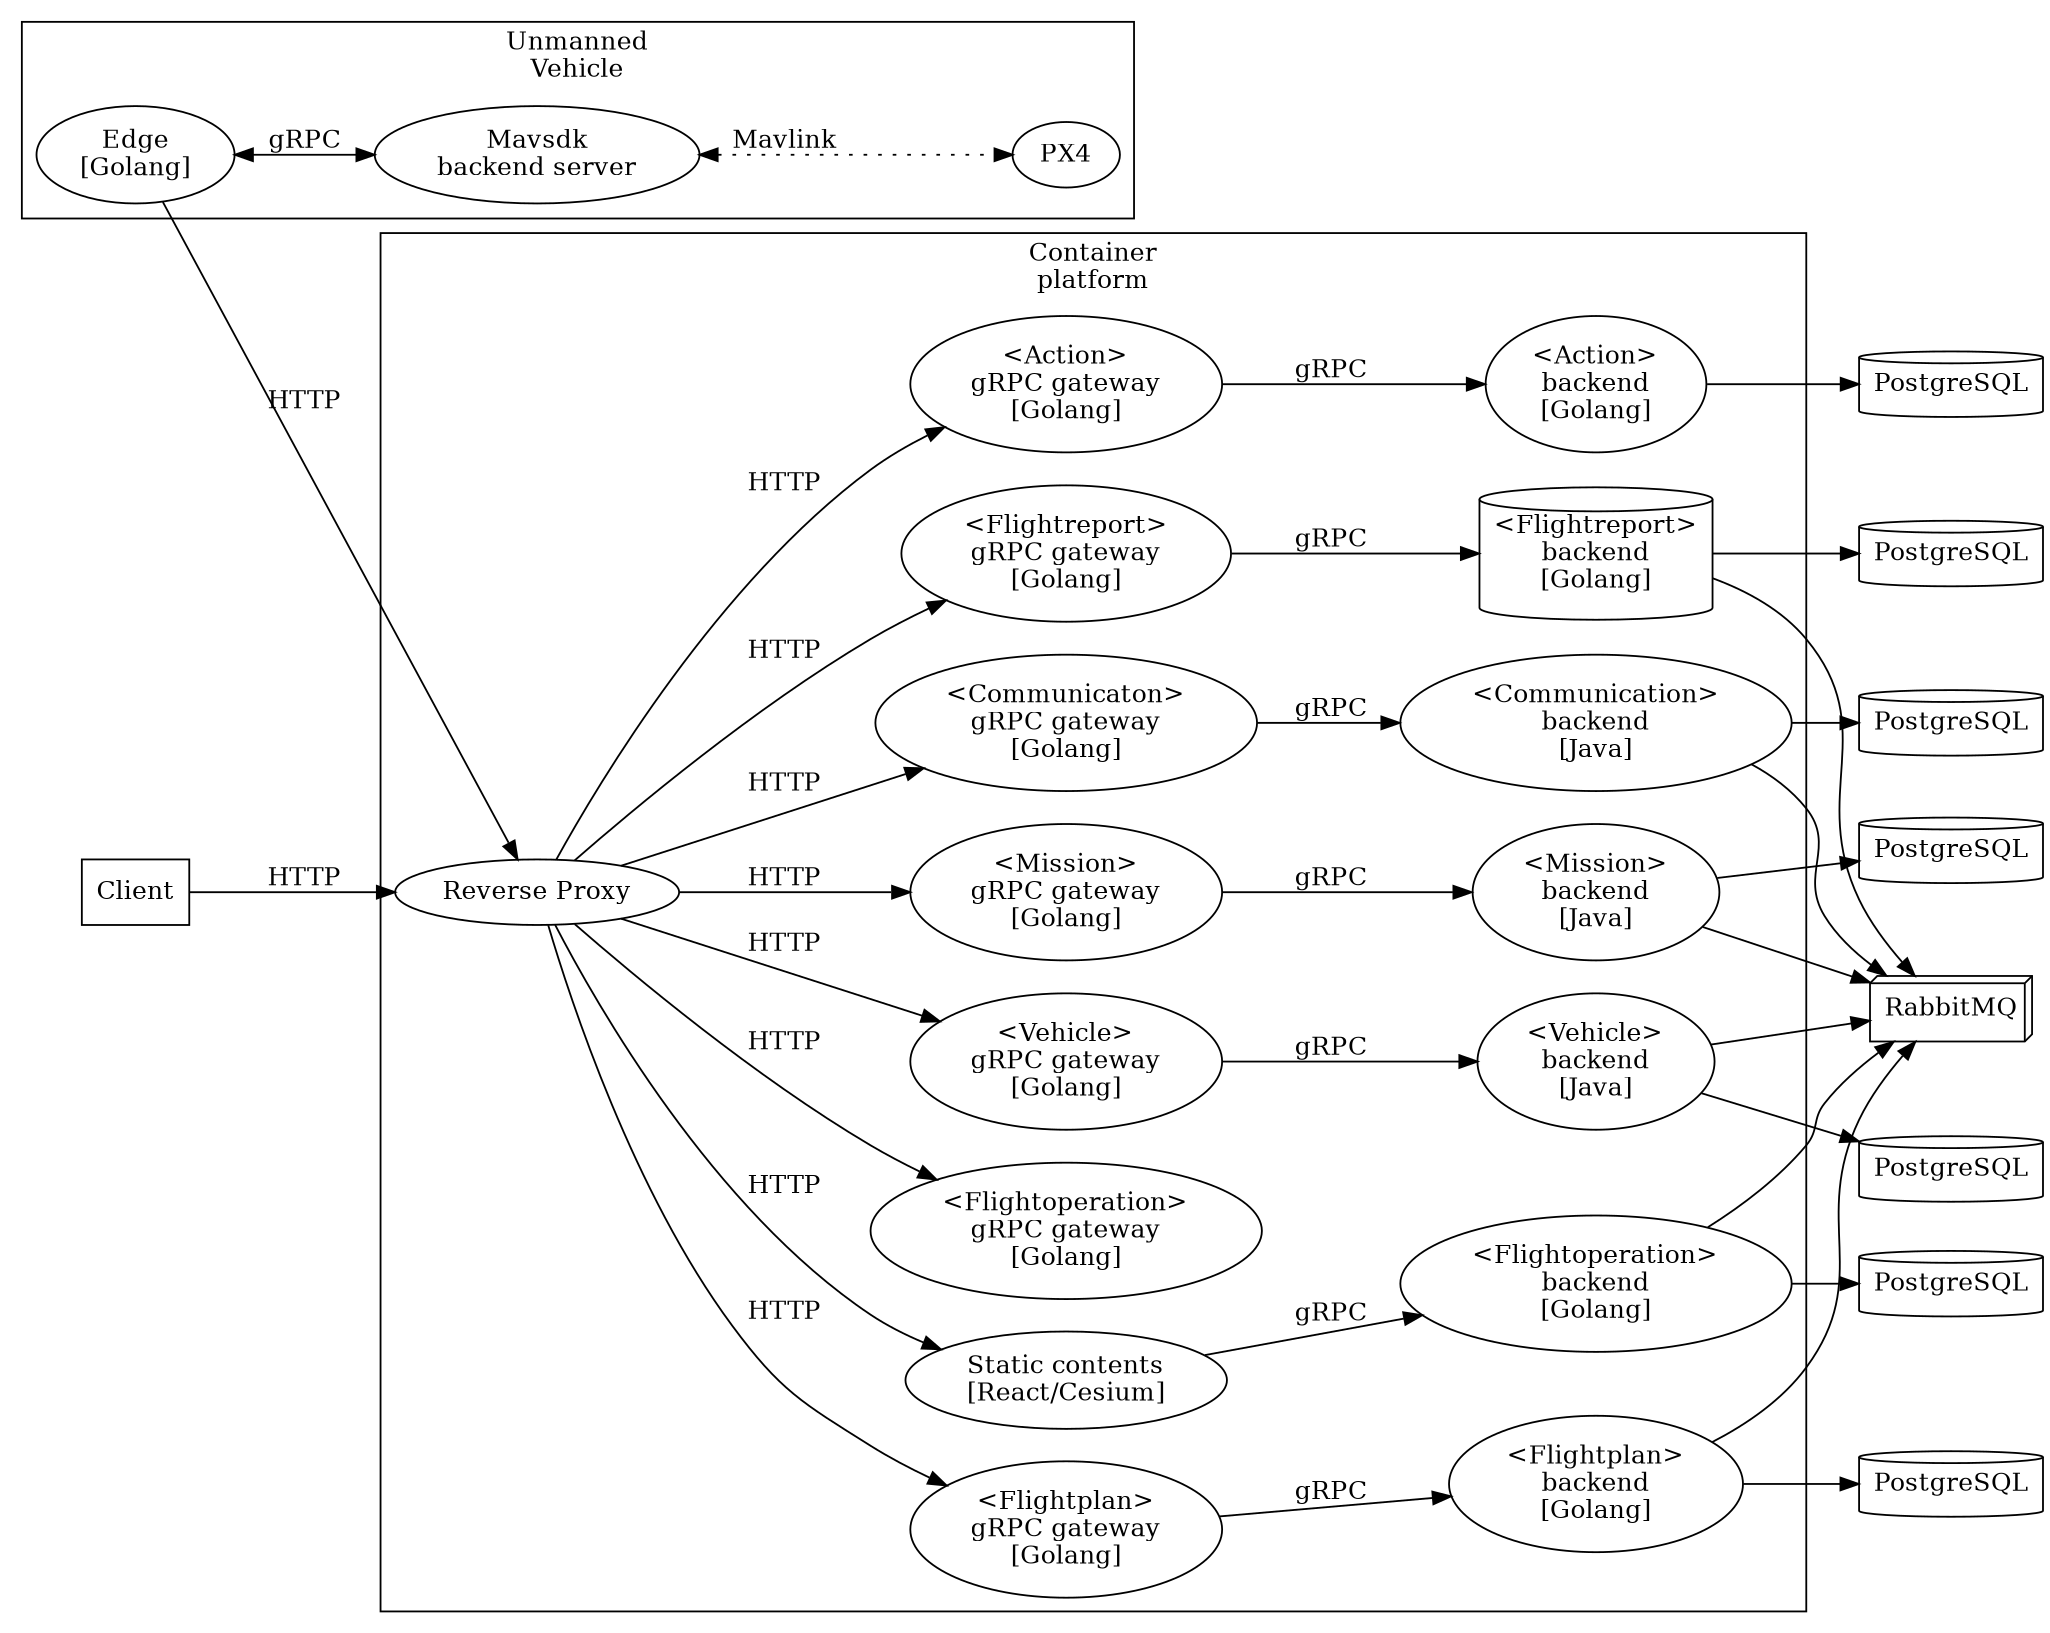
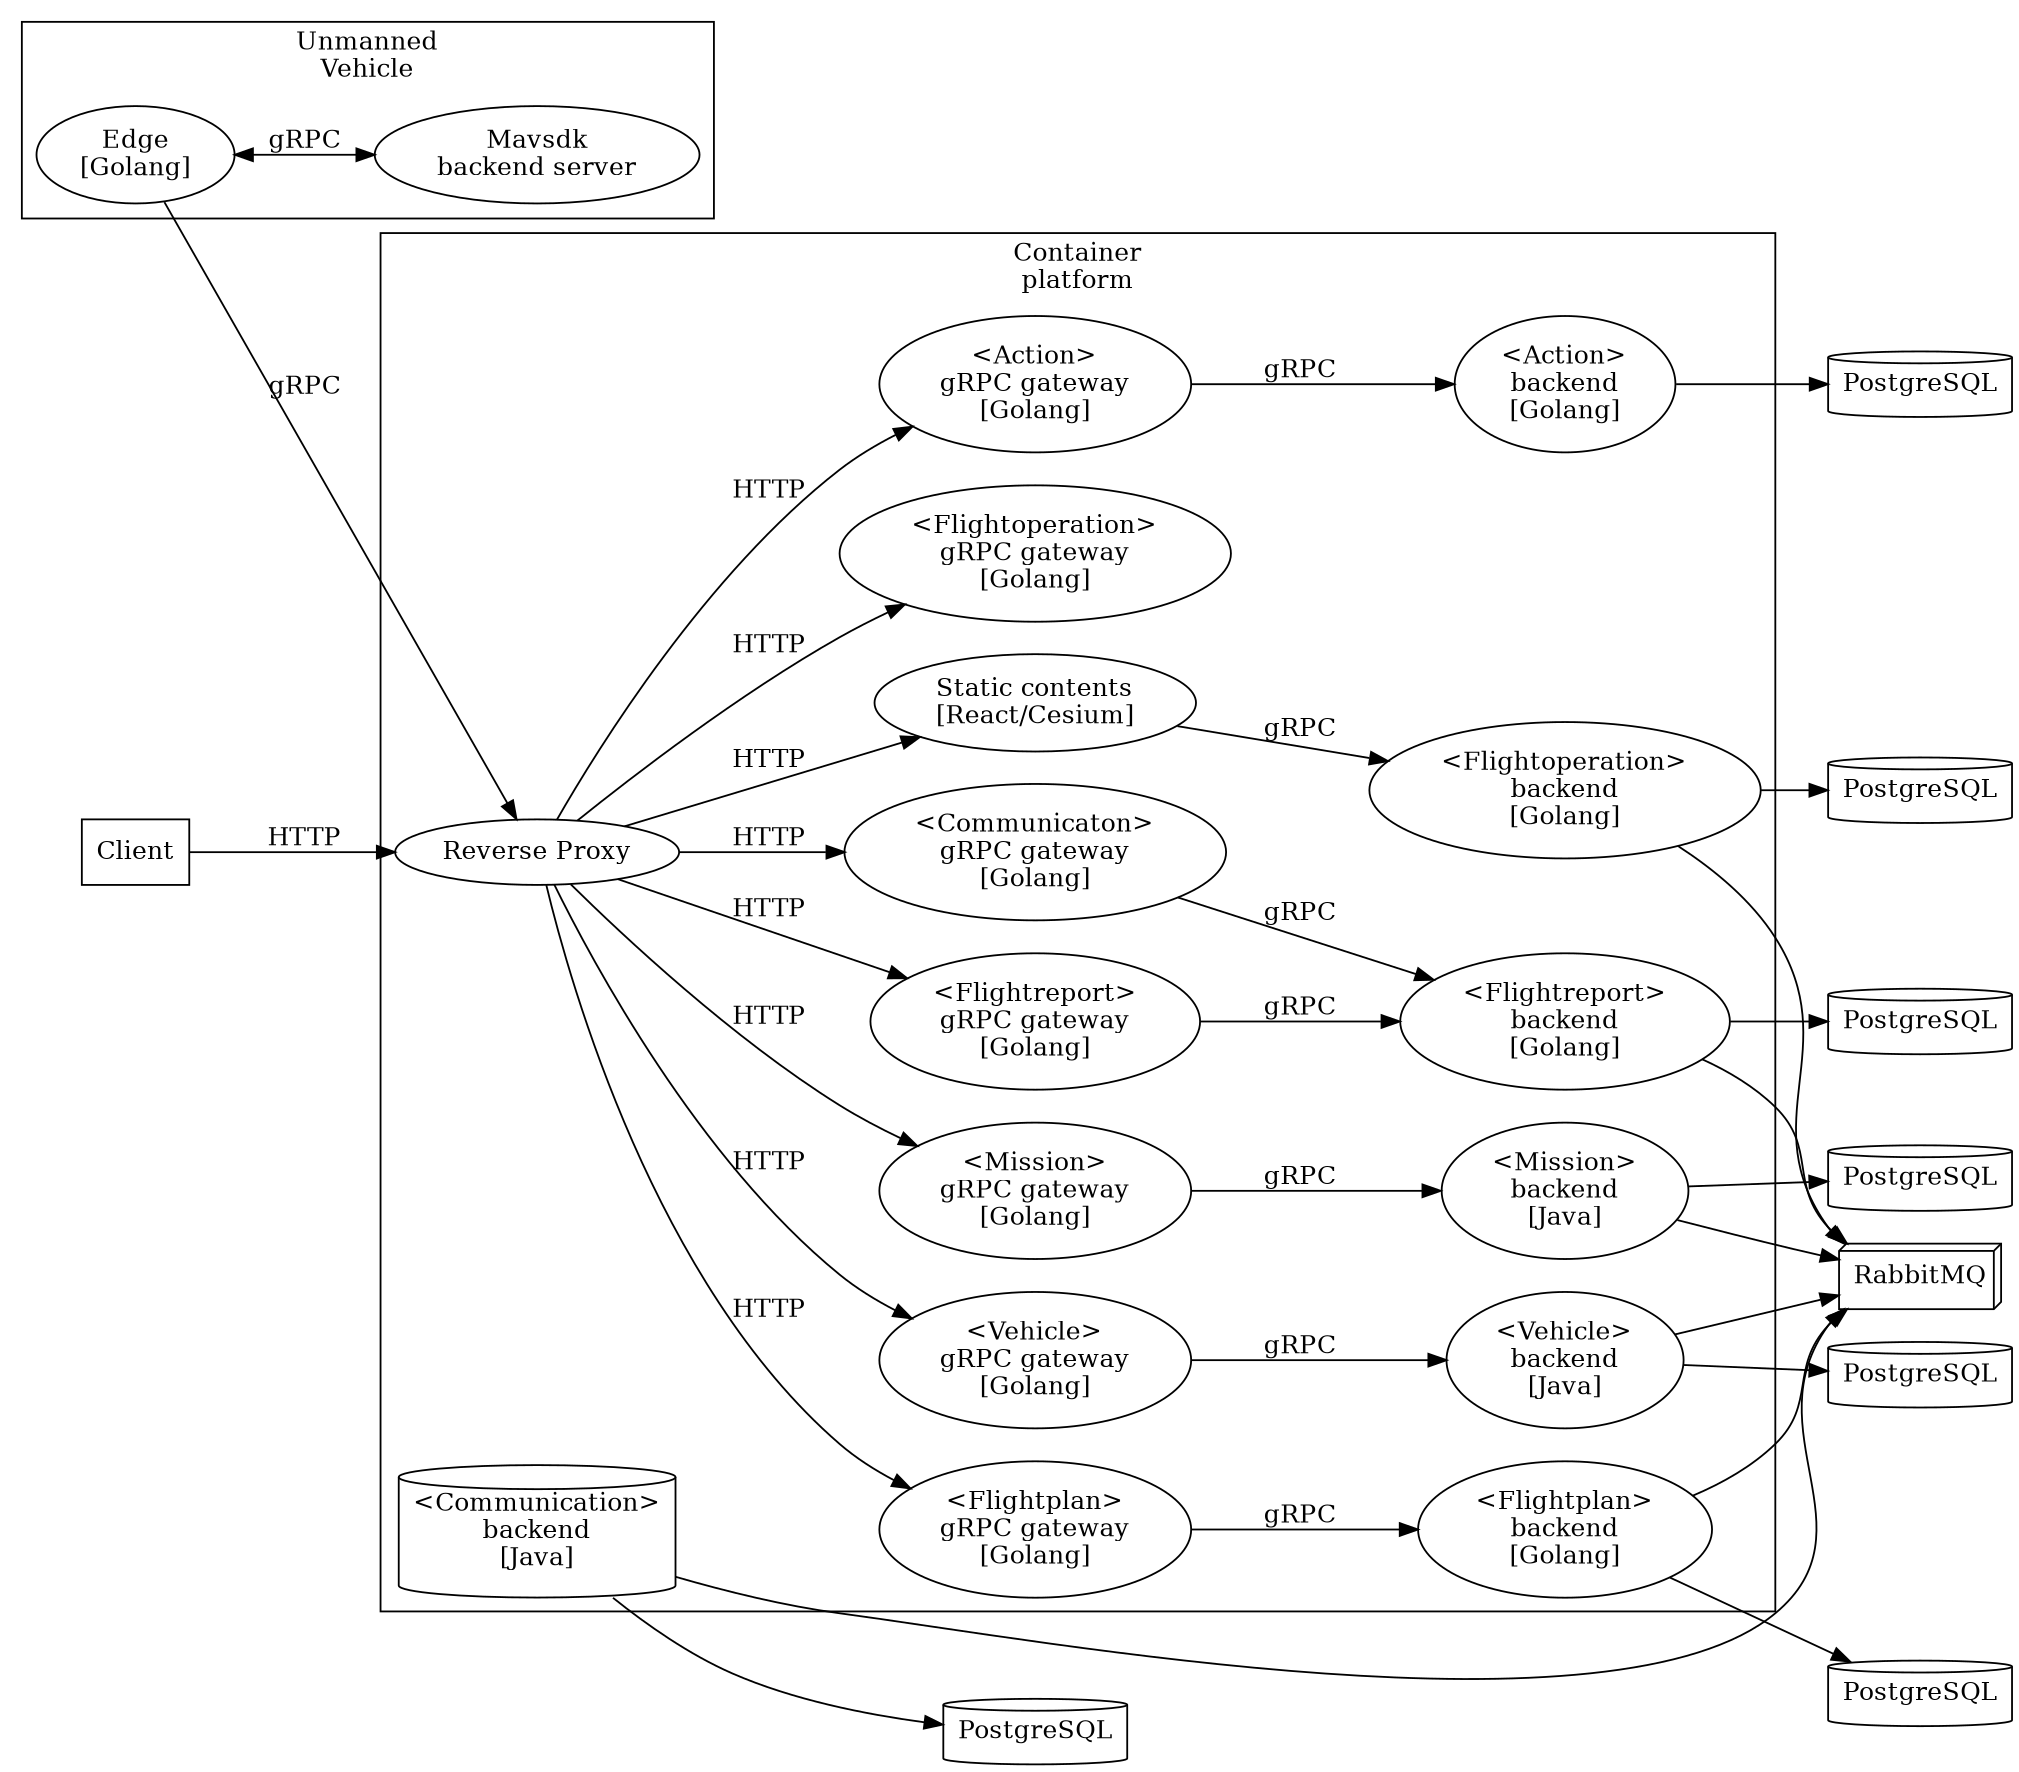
node "PX4": removed
edge "Edge [Golang]" -> "Reverse Proxy": label "HTTP" -> "gRPC"
node "<Flightreport> backend [Golang]": shape cylinder -> ellipse
edge "<Communicaton> gRPC gateway [Golang]" -> "<Communication> backend [Java]": now "<Communicaton> gRPC gateway [Golang]" -> "<Flightreport> backend [Golang]"
node "<Communication> backend [Java]": shape ellipse -> cylinder
